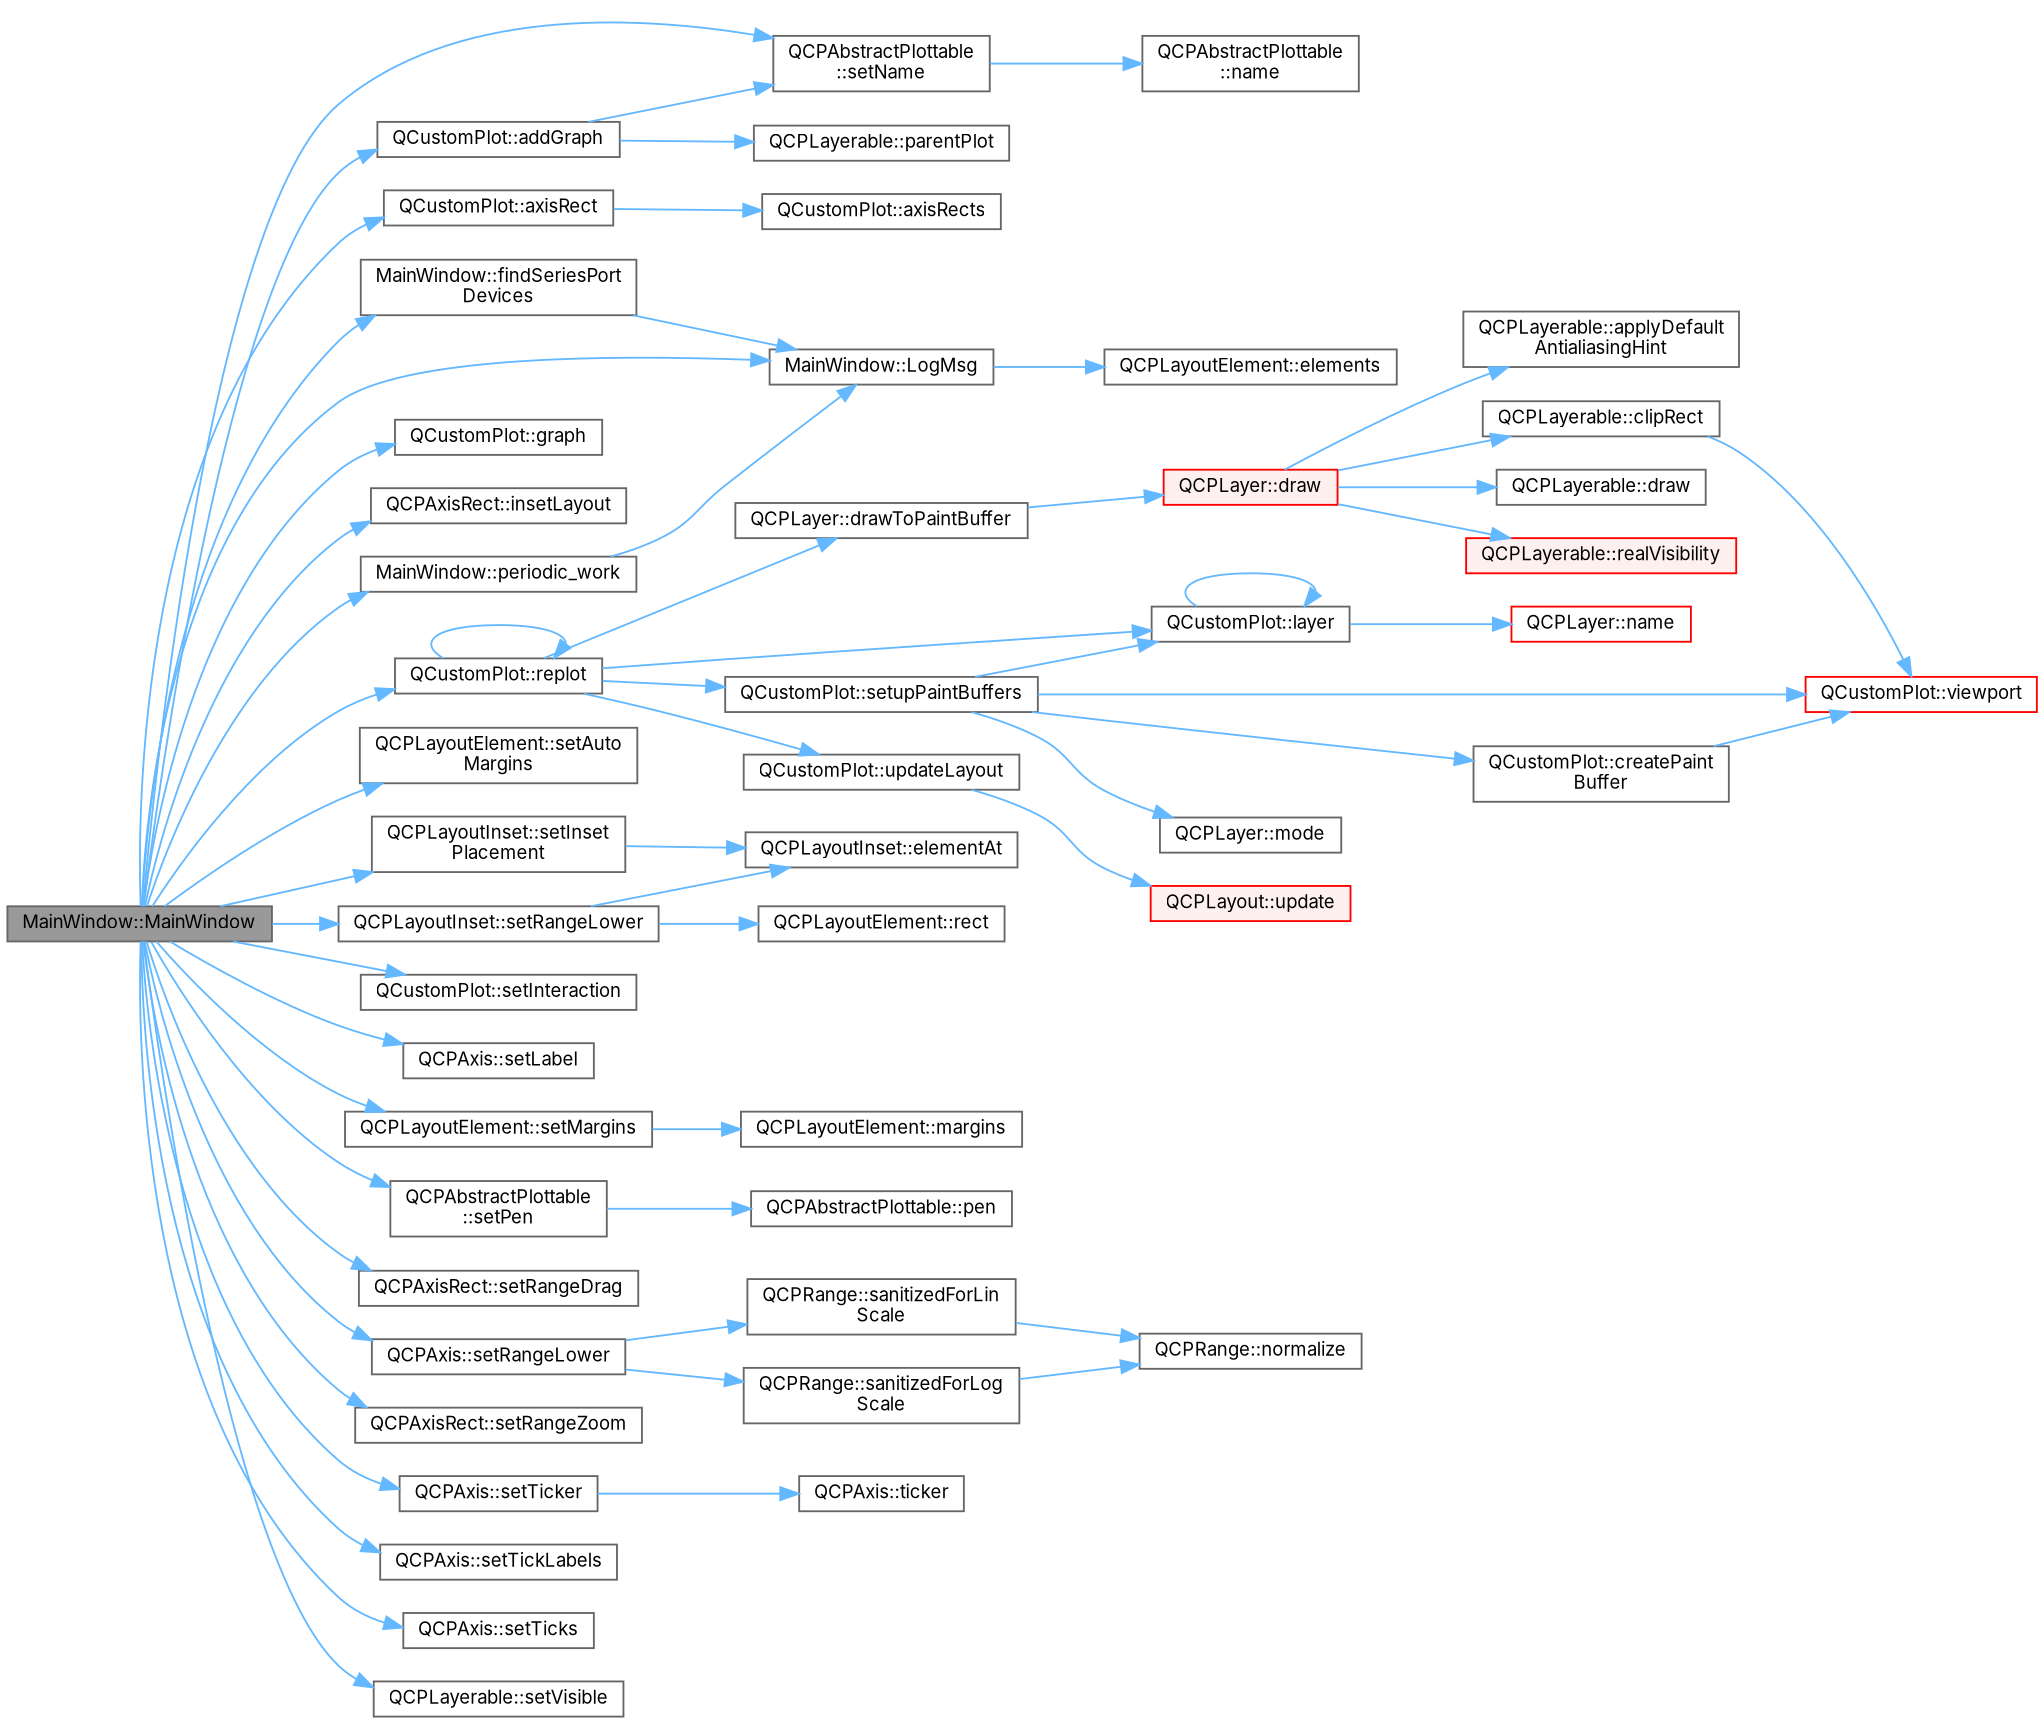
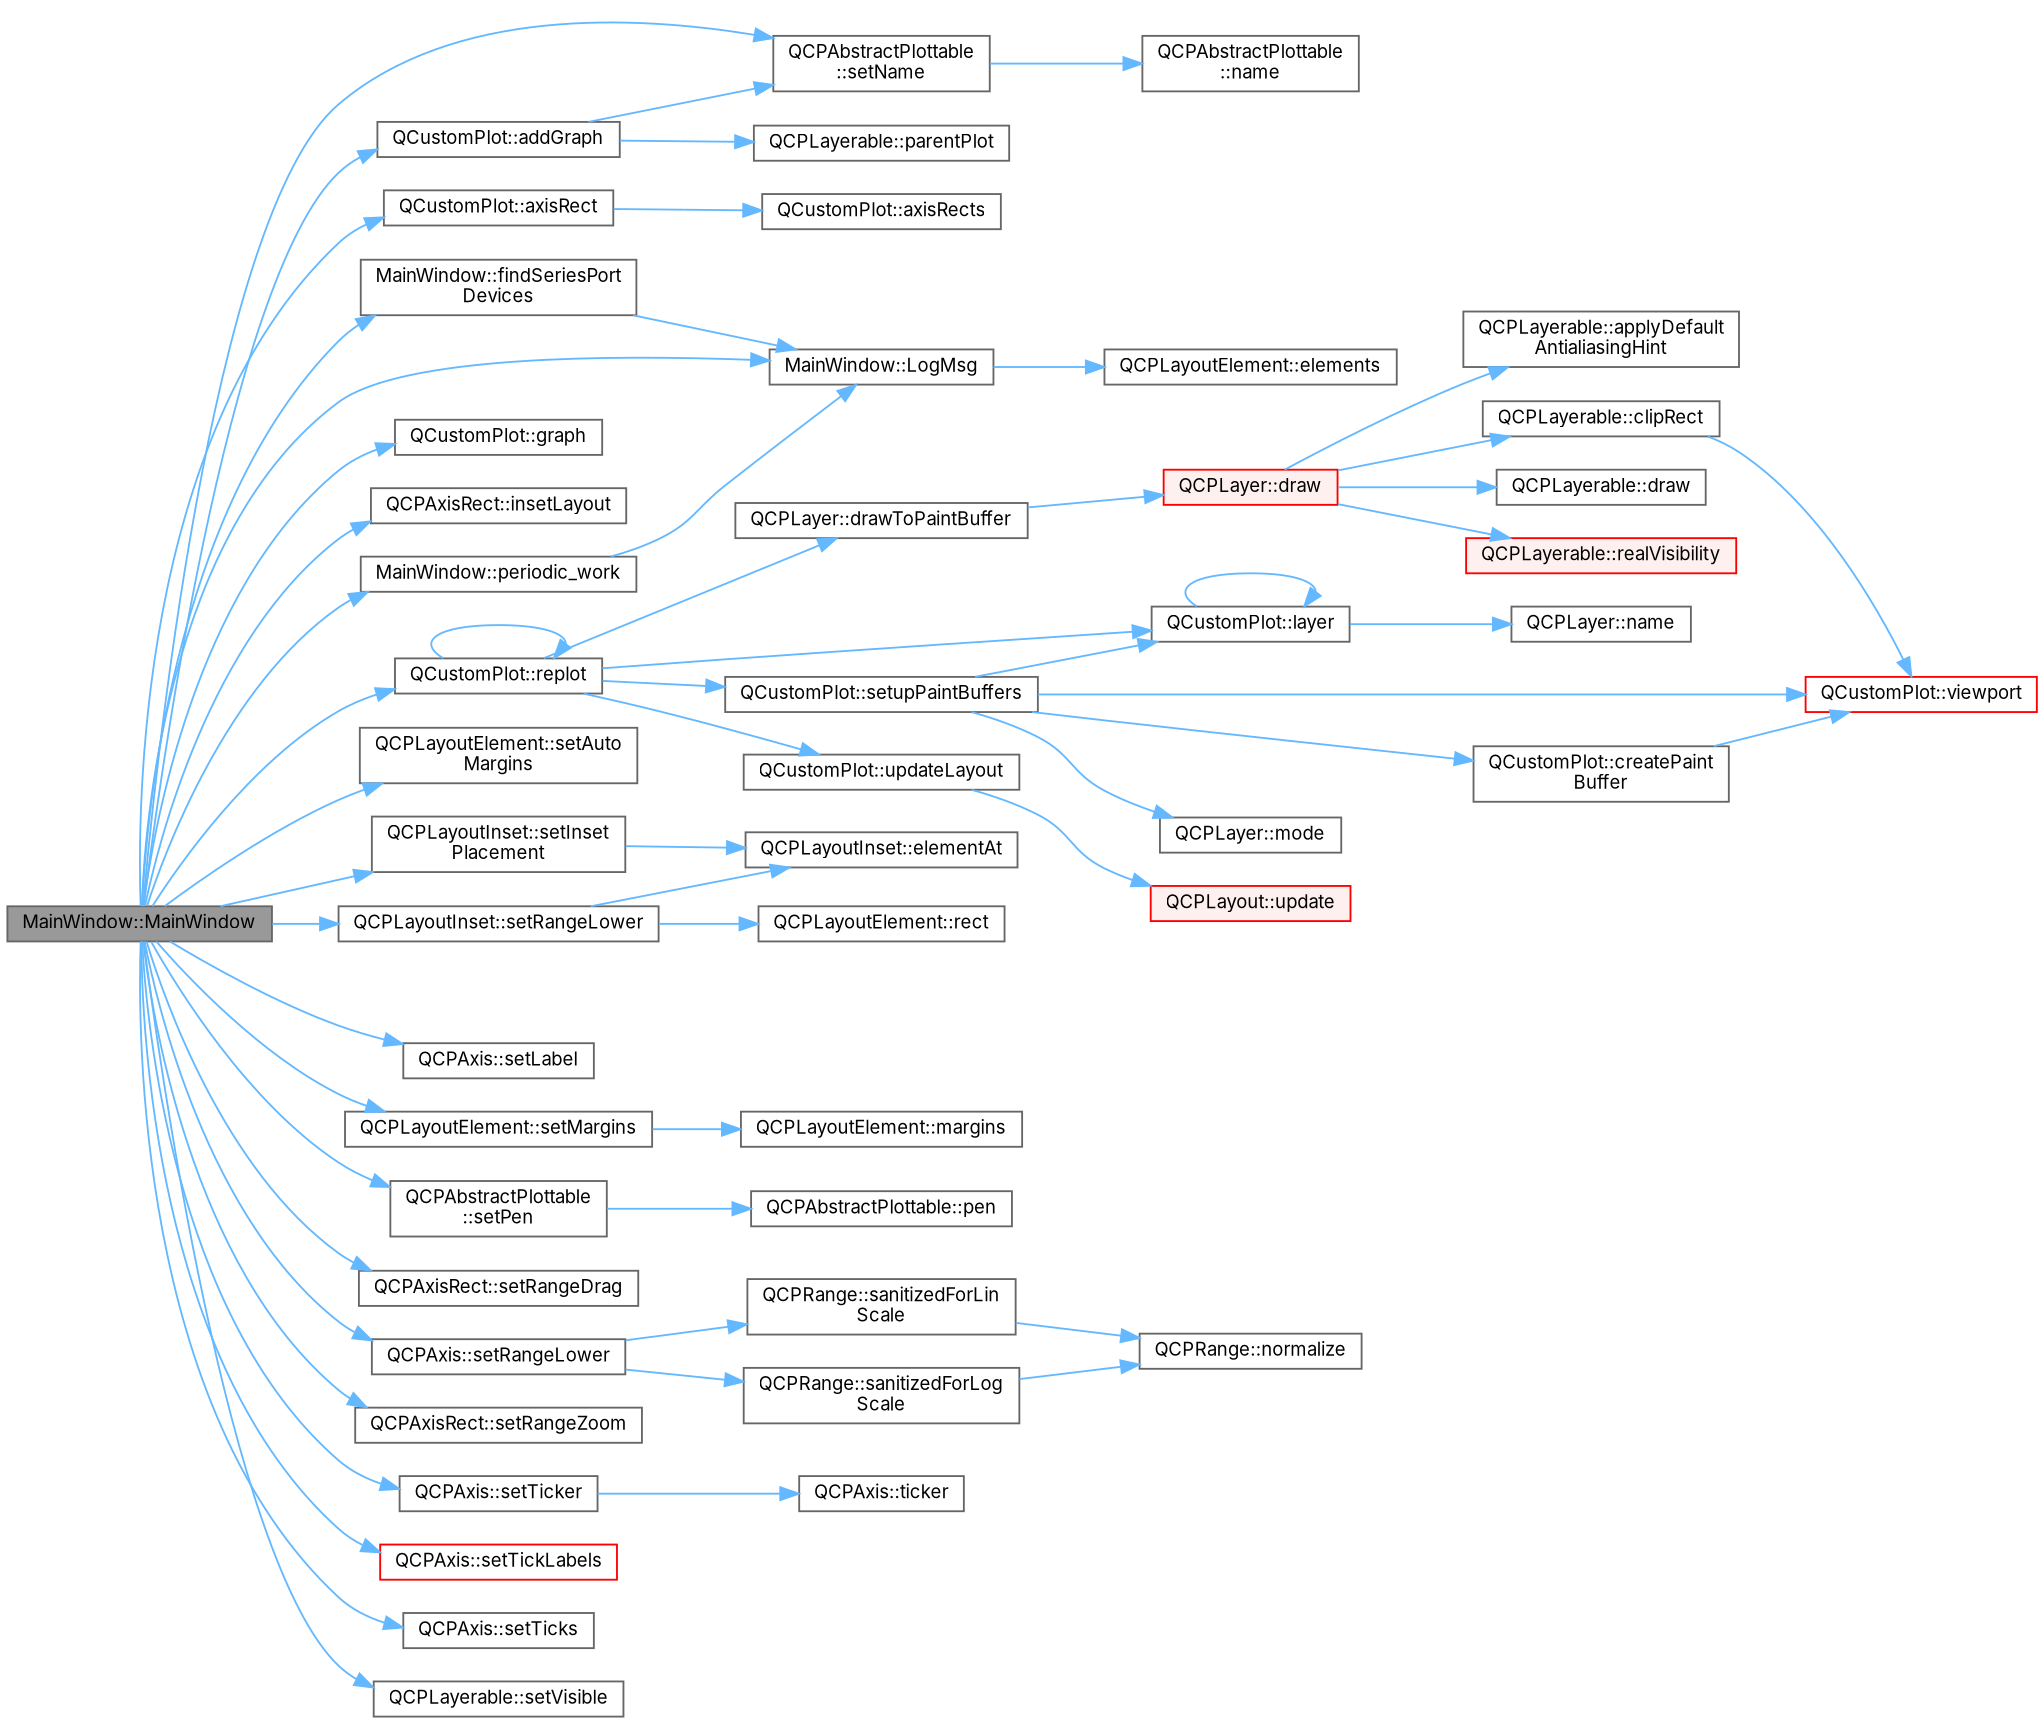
node "QCPLayer::name": color red -> grey40
node "QCustomPlot::setInteraction": removed
node "QCPAxis::setTickLabels": color grey40 -> red
